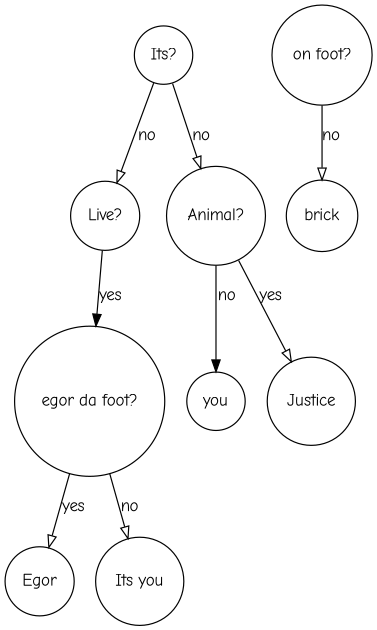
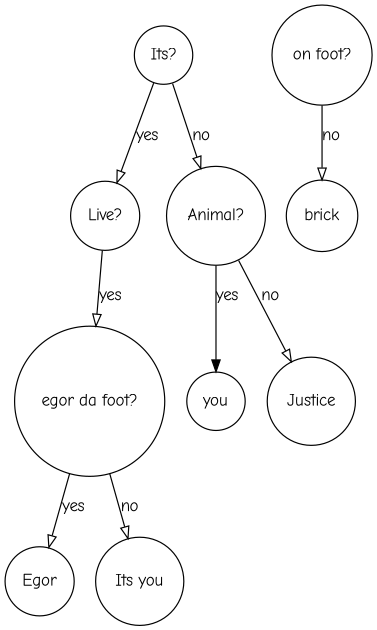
edge "Its?" -> "Live?": label "no" -> "yes"
edge "Live?" -> "egor da foot?": arrowhead normal -> onormal
edge "Animal?" -> "you": label "no" -> "yes"
edge "Animal?" -> "Justice": label "yes" -> "no"
